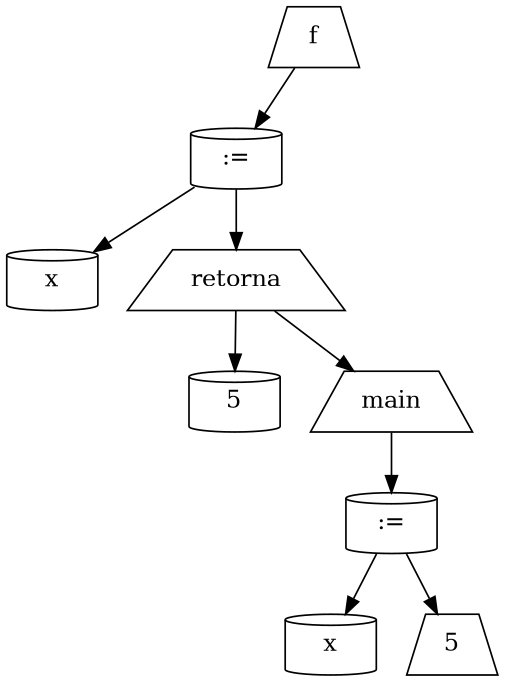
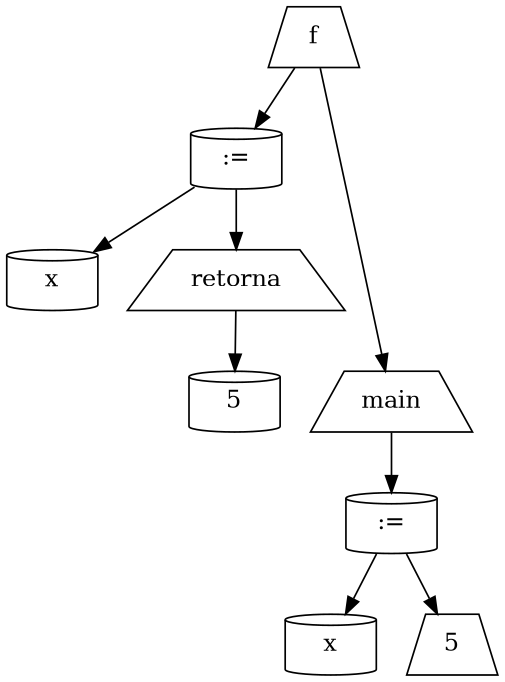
edge "retorna" -> "main": now "f" -> "main"
